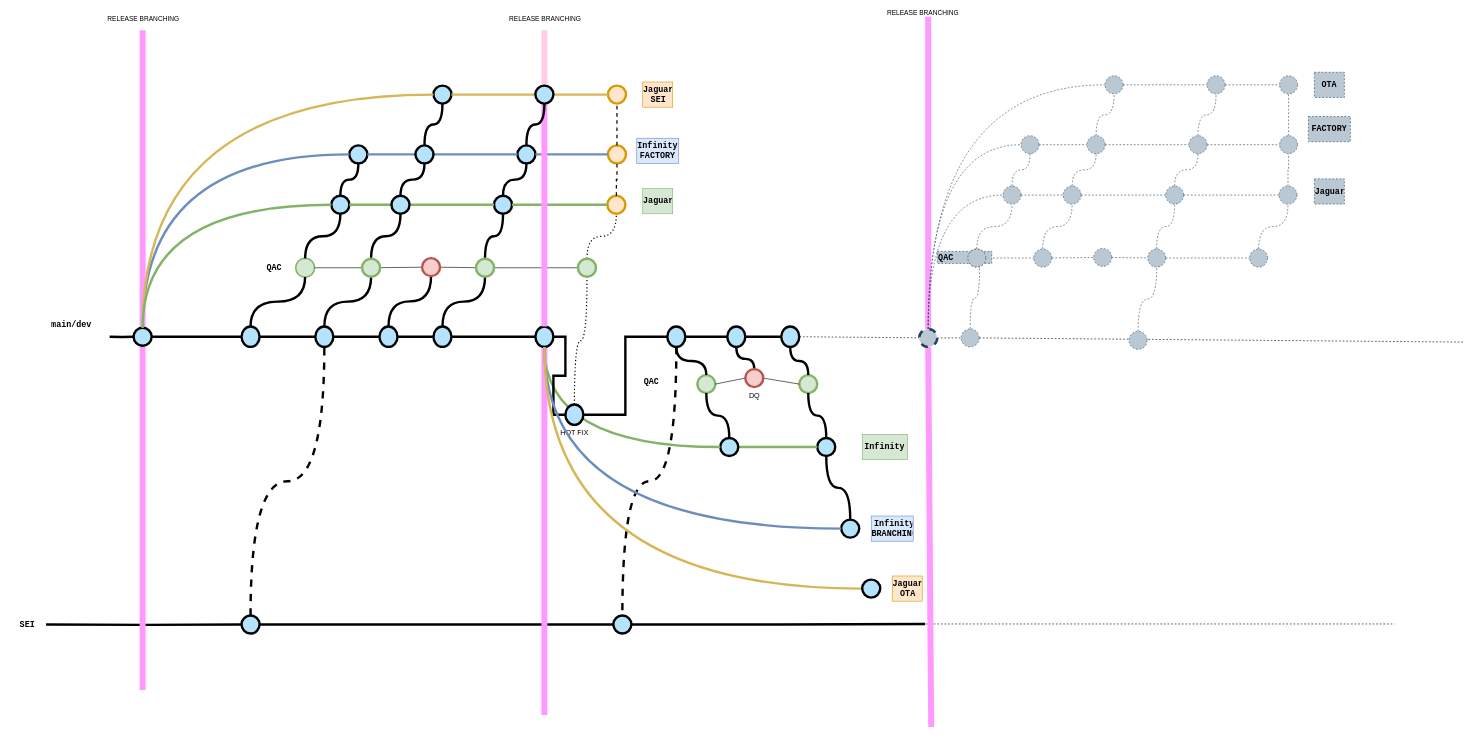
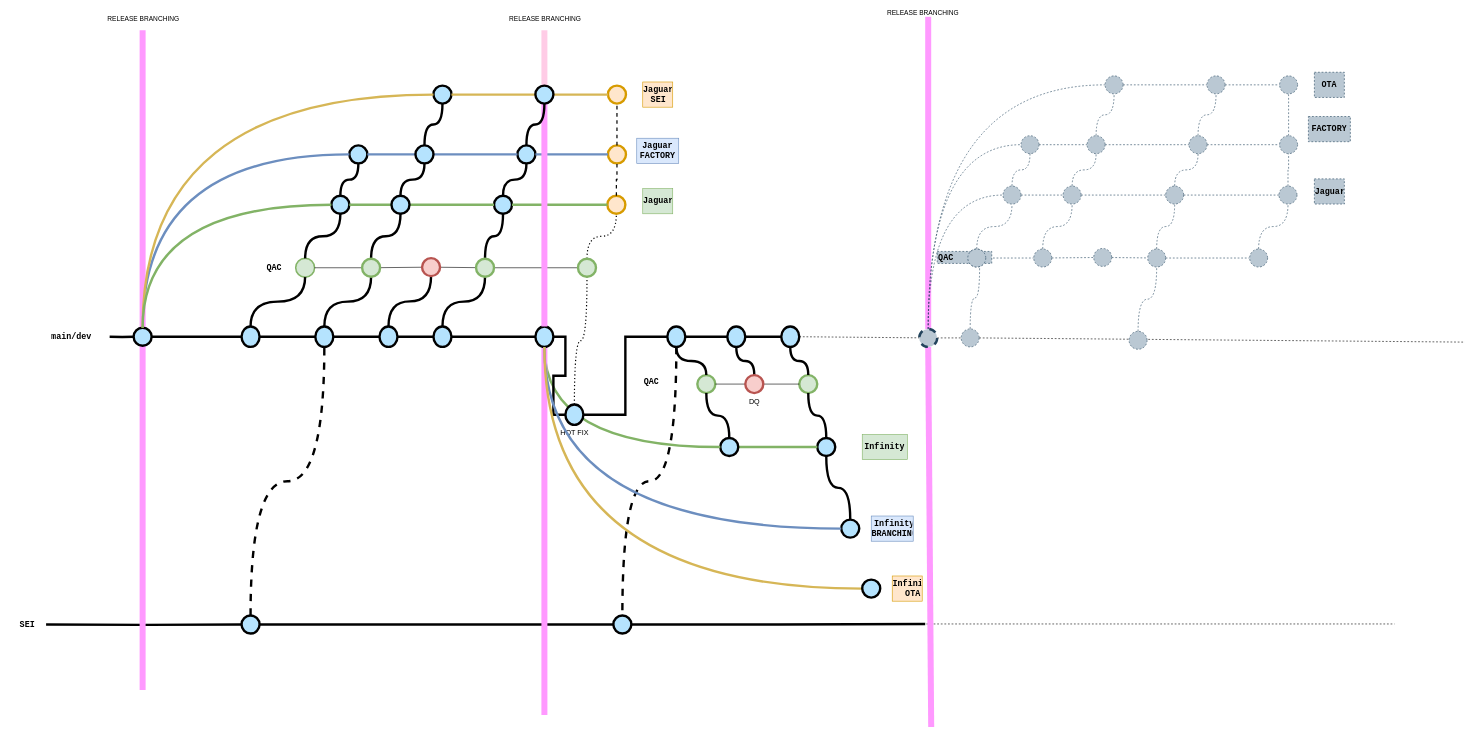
node "Infinity FACTORY": label "Infinity FACTORY" -> "Jaguar FACTORY"
node "main/dev": moved (71, 325) -> (71, 337)
node "DQ": moved (755, 378) -> (755, 384)
node "Jaguar OTA": label "Jaguar OTA" -> "Infinity OTA"
